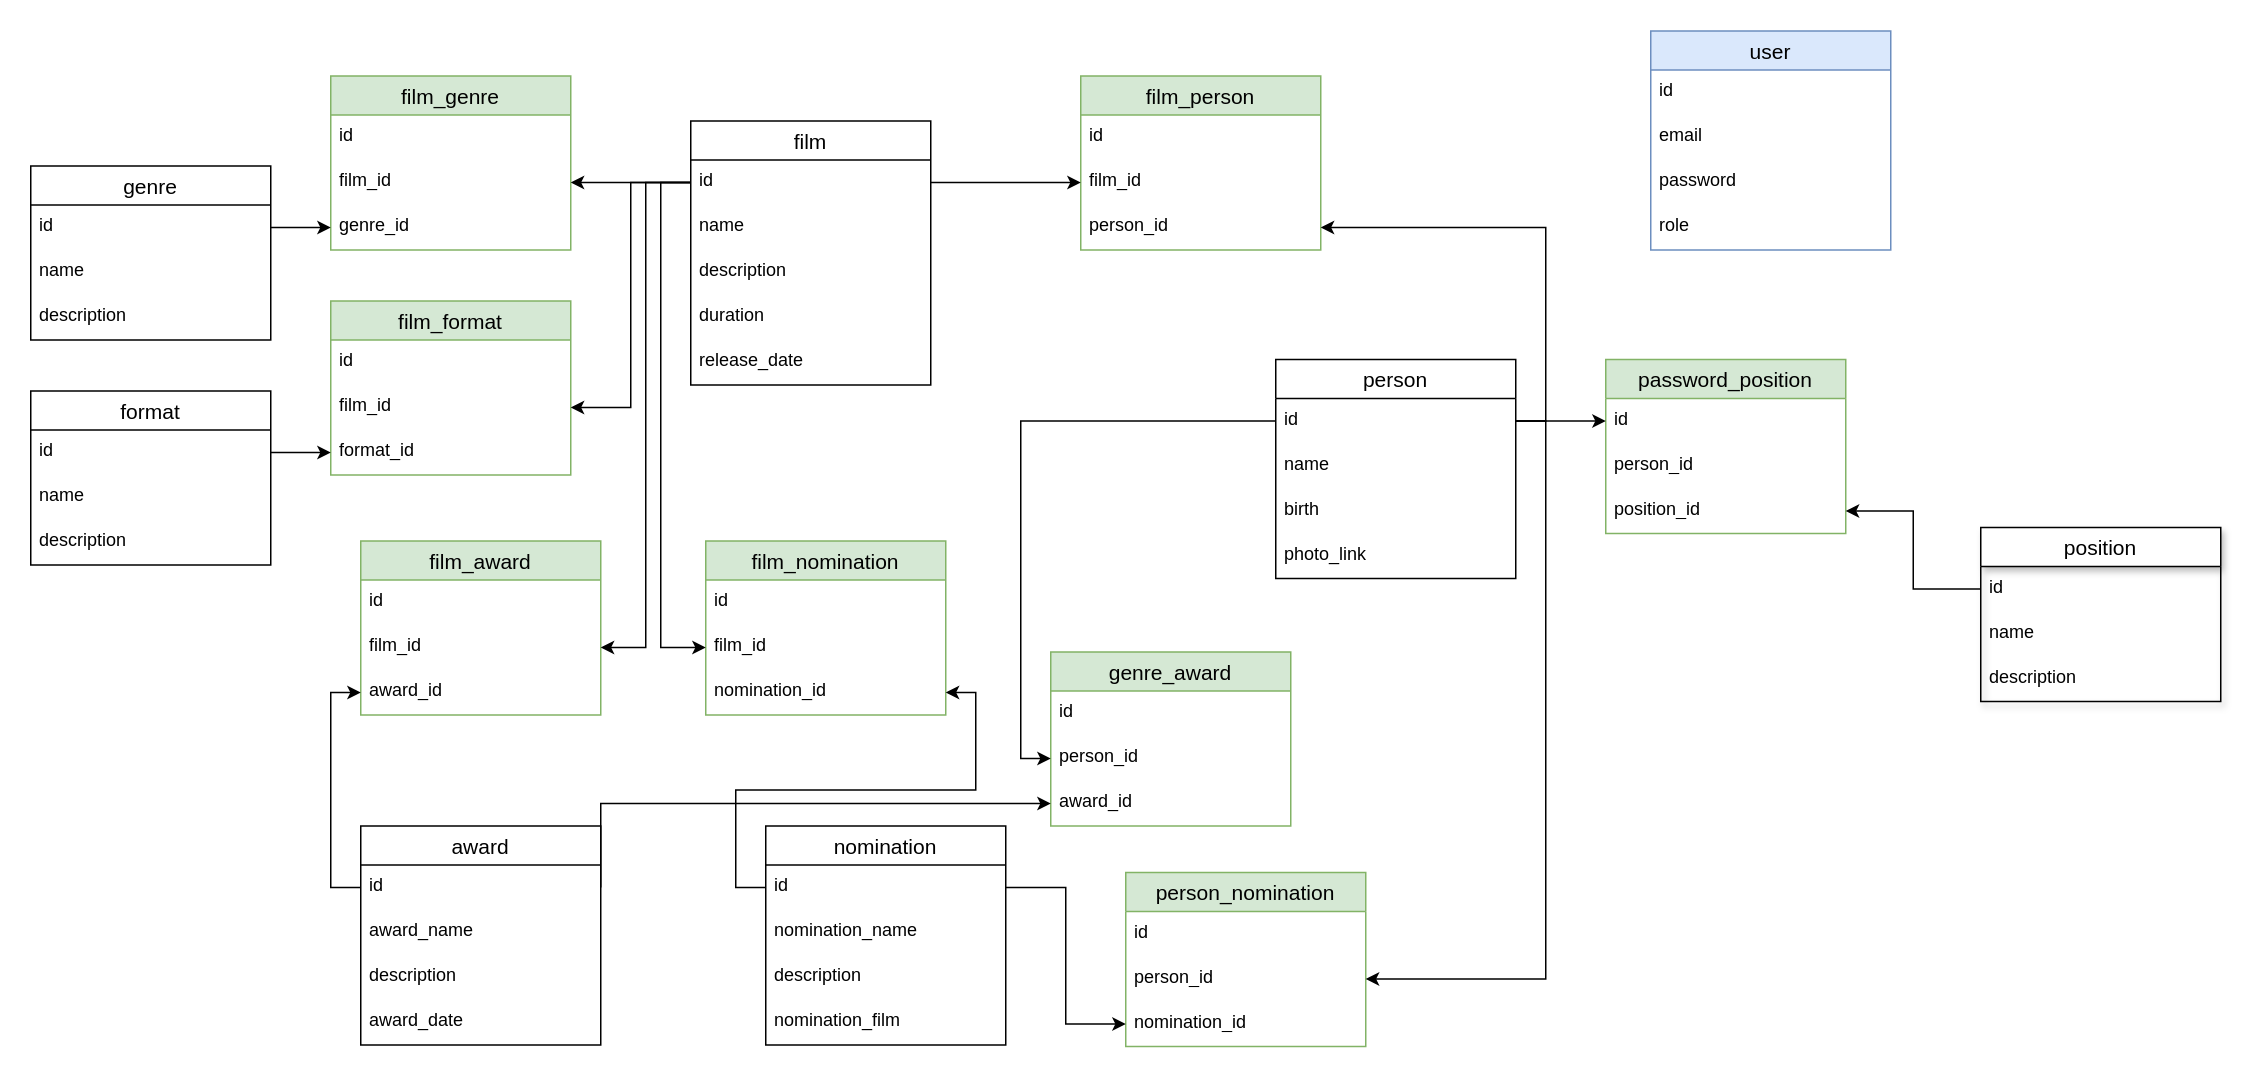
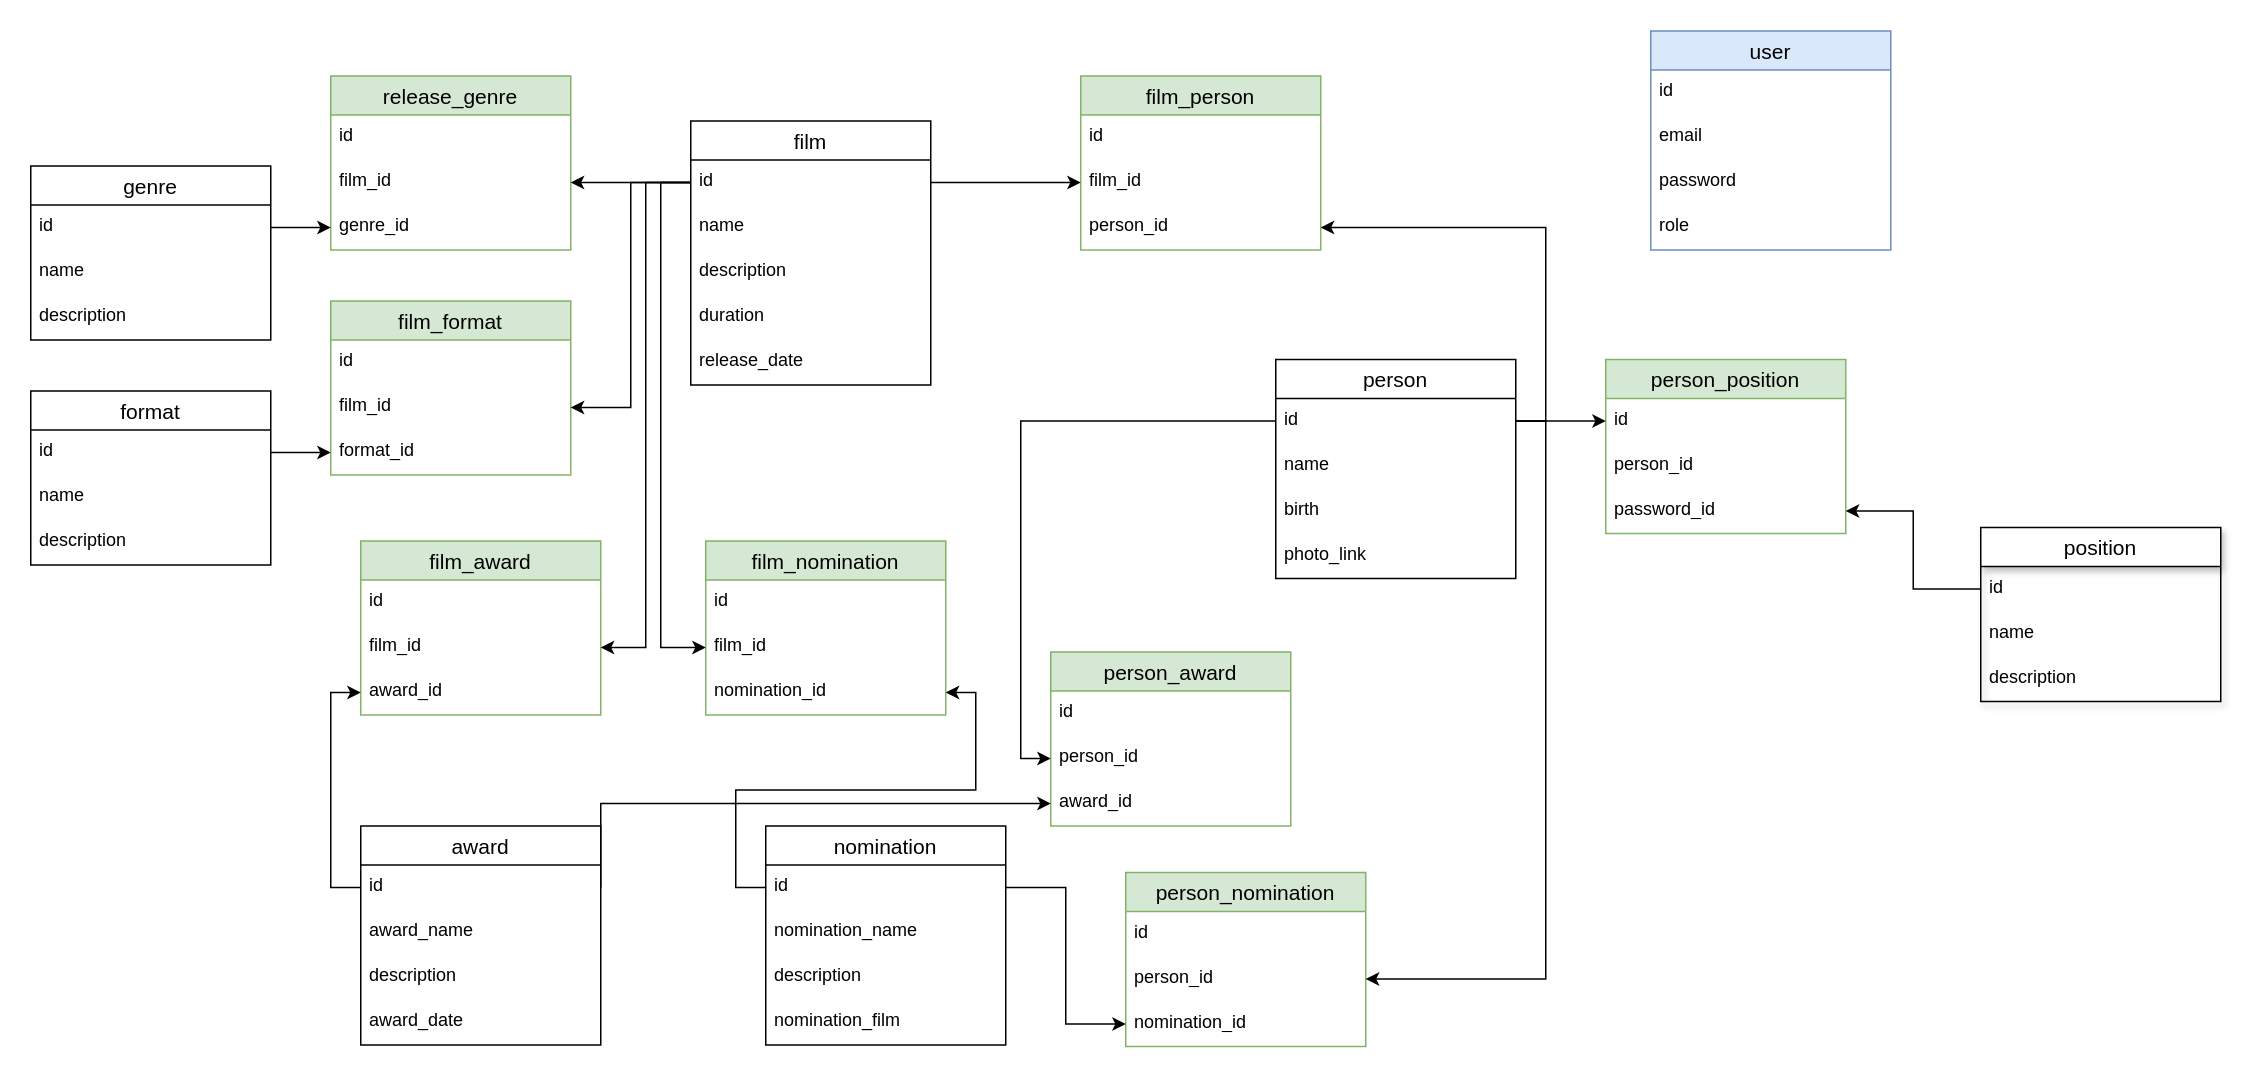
node "film_genre": label "film_genre" -> "release_genre"
node "password_position": label "password_position" -> "person_position"
node "position_id": label "position_id" -> "password_id"
node "genre_award": label "genre_award" -> "person_award"
